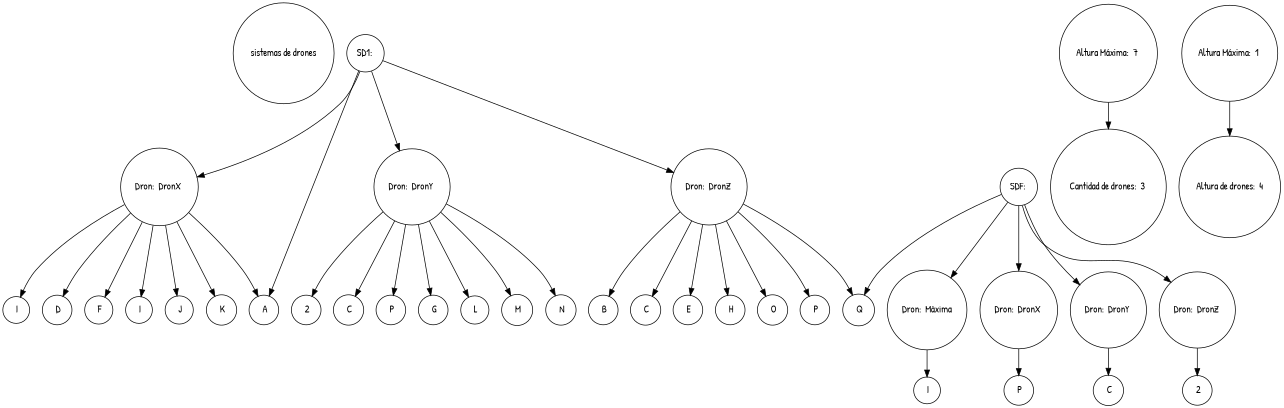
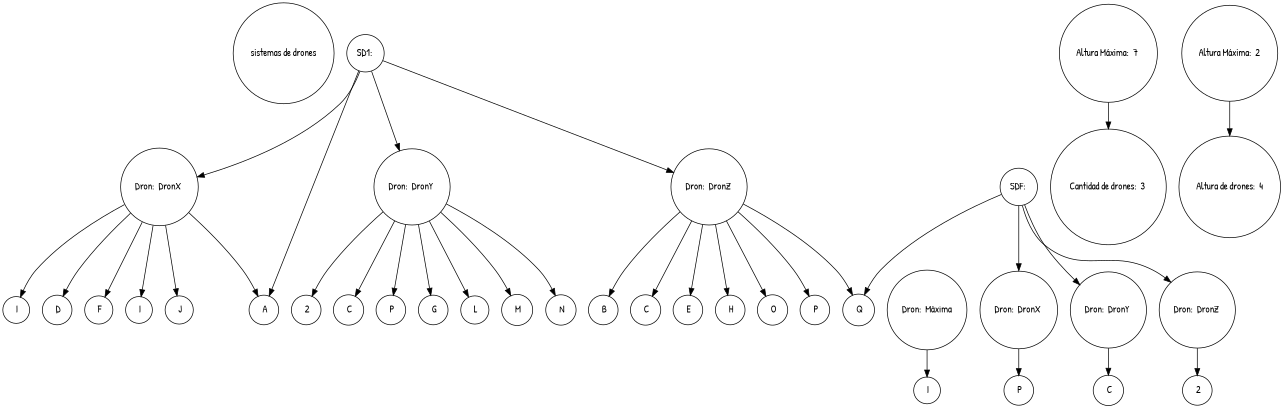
node "Altura Máxima:  1": label "Altura Máxima:  1" -> "Altura Máxima:  2"
edge "SDF:" -> "Dron:  Máxima": removed
node "K": removed
